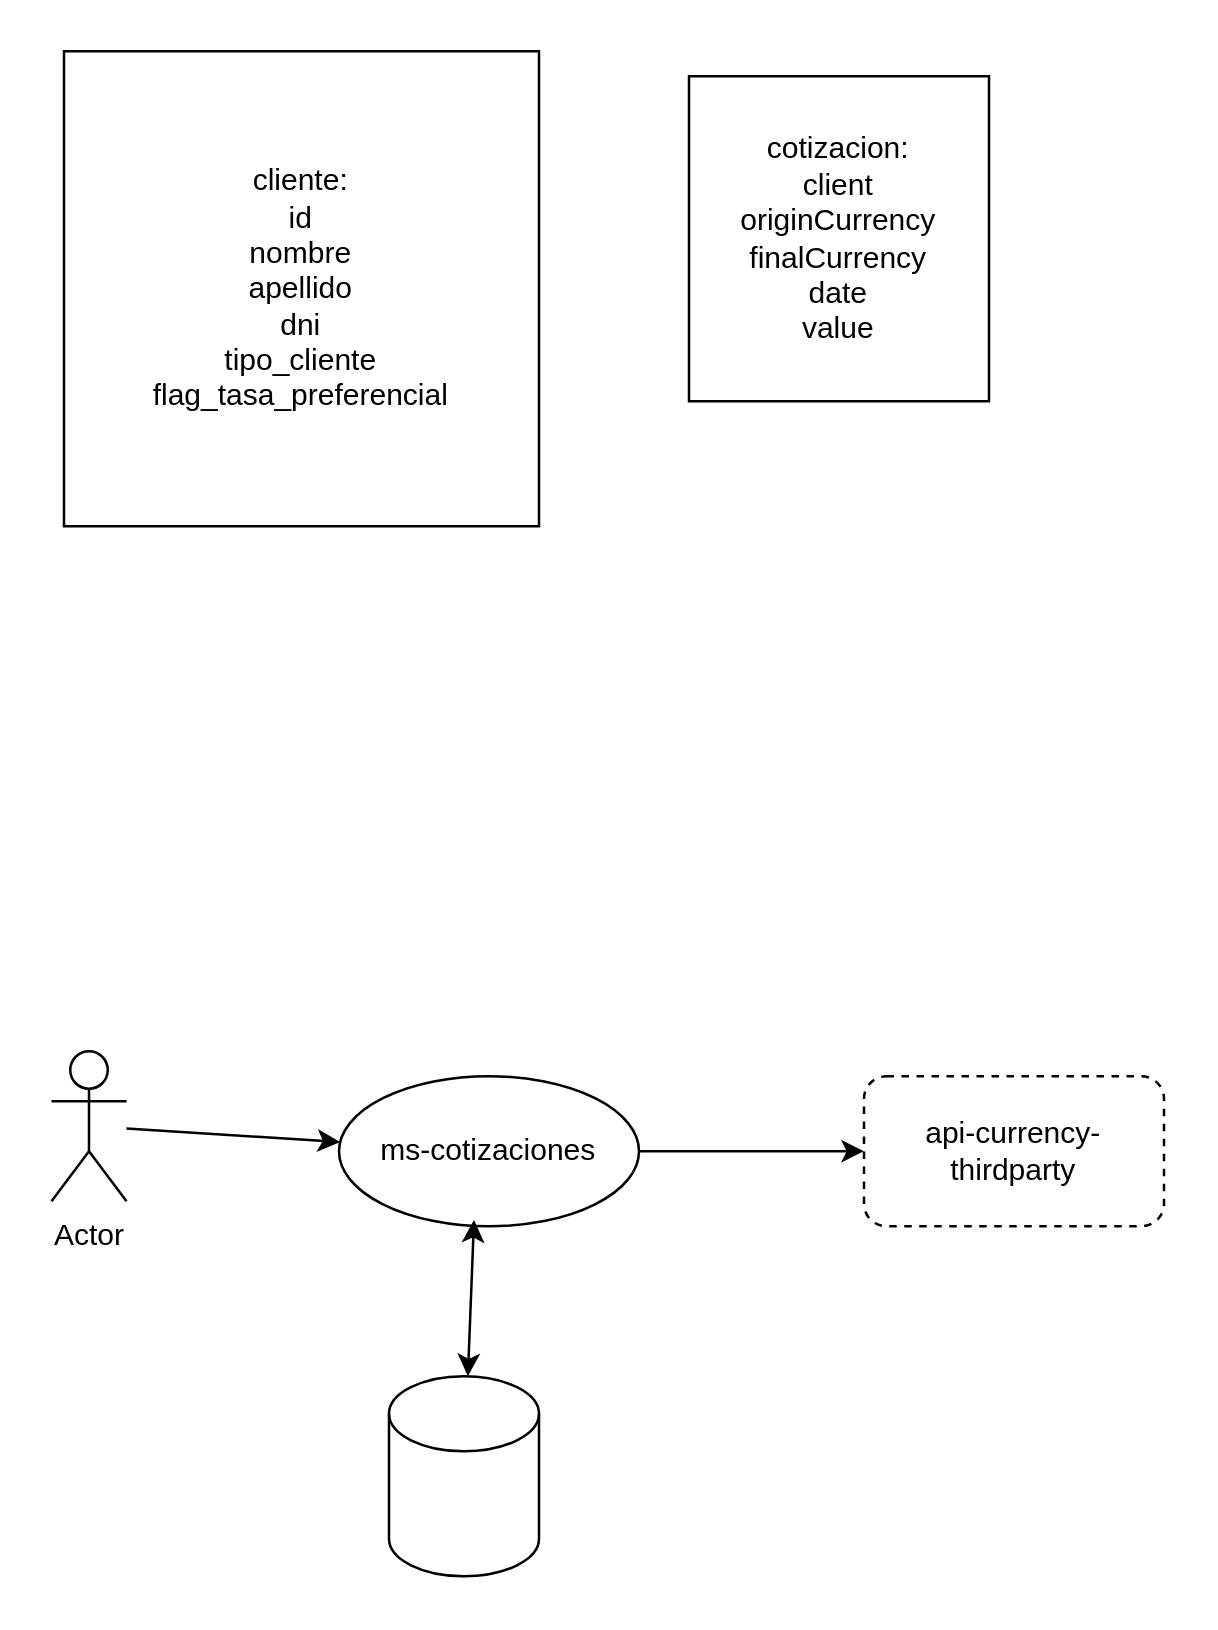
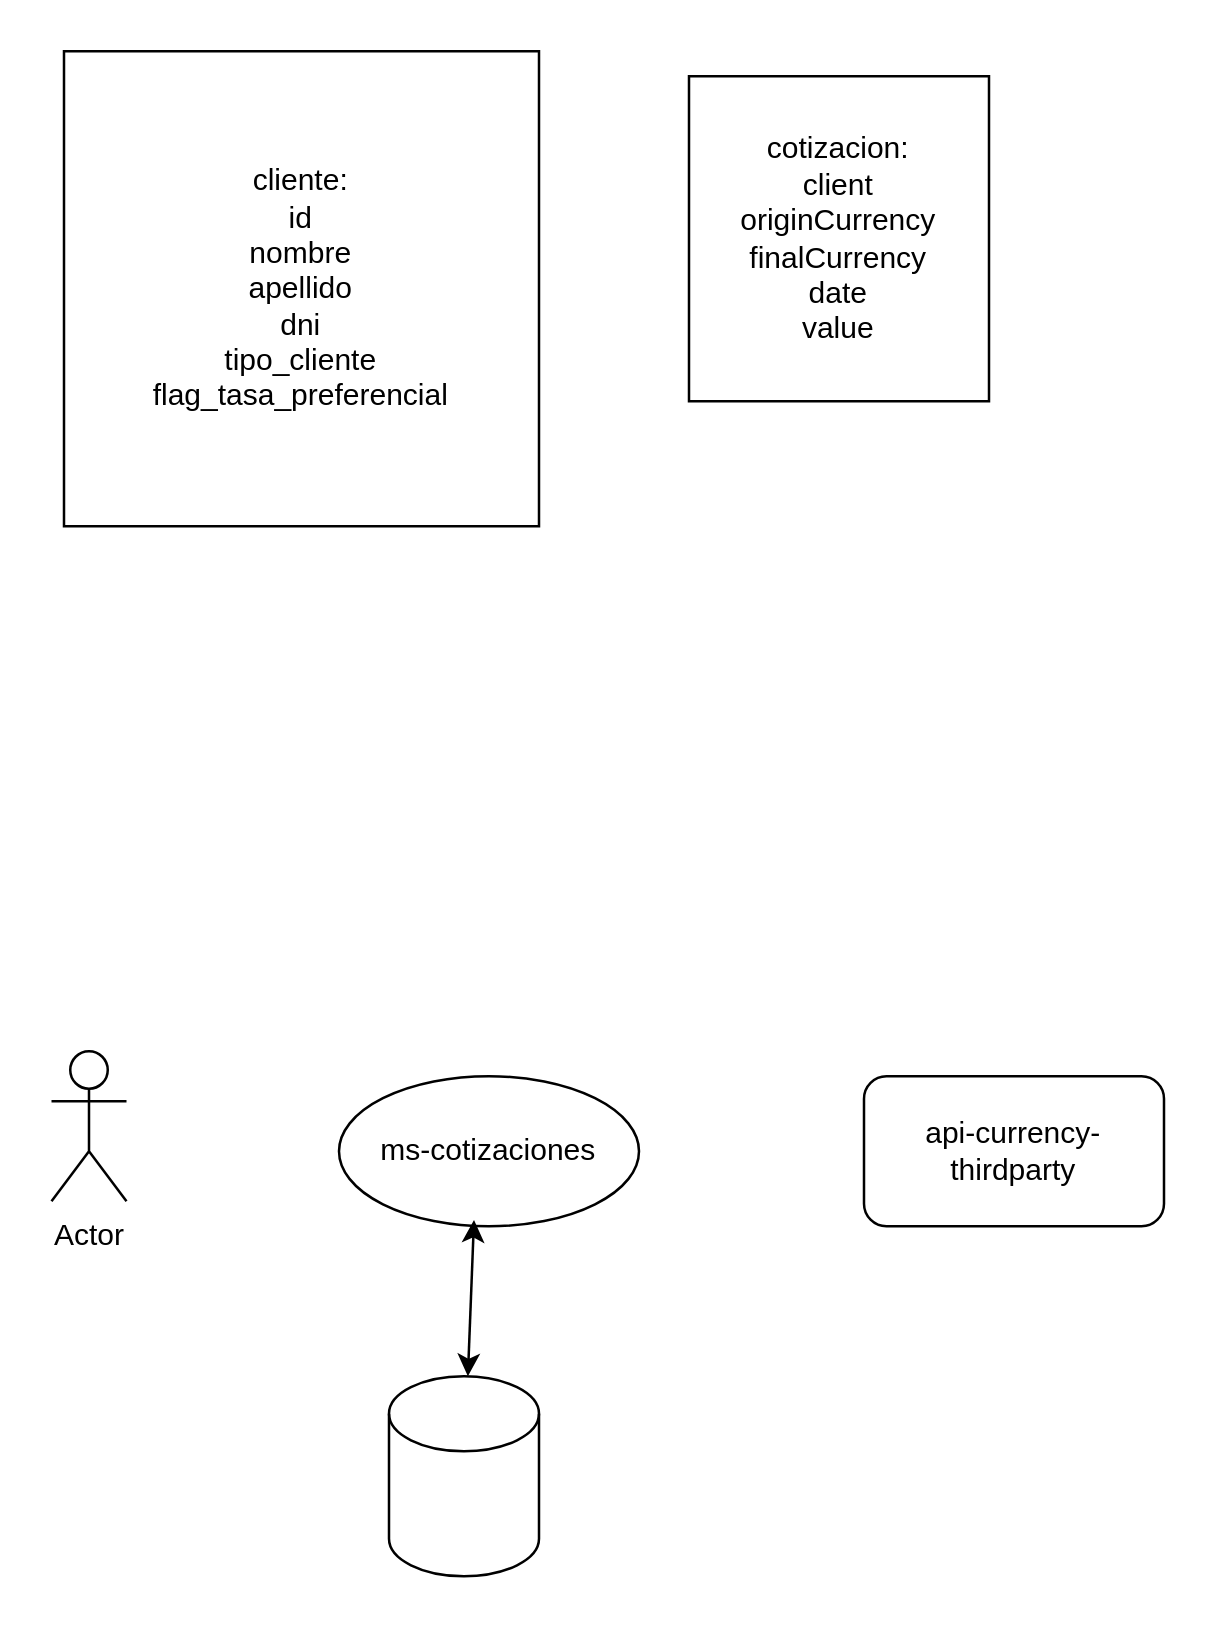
edge "Actor" -> "ms-cotizaciones": removed
edge "ms-cotizaciones" -> "api-currency-thirdparty": removed
node "api-currency-thirdparty": style dashed -> solid
